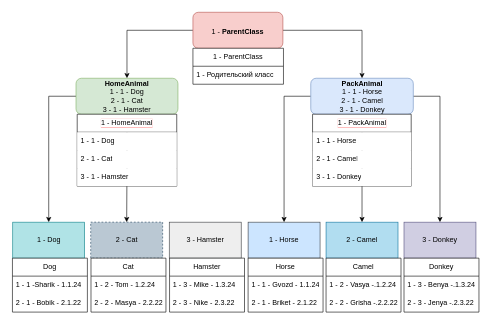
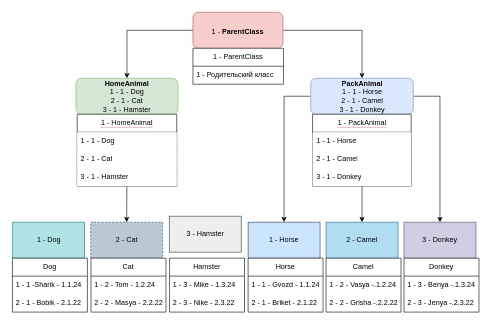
edge "HomeAnimal 1 - 1 - Dog 2 - 1 - Cat 3 - 1 - Hamster" -> "1 - Dog": removed
node "3 - Hamster": moved (205, 240) -> (205, 234)
